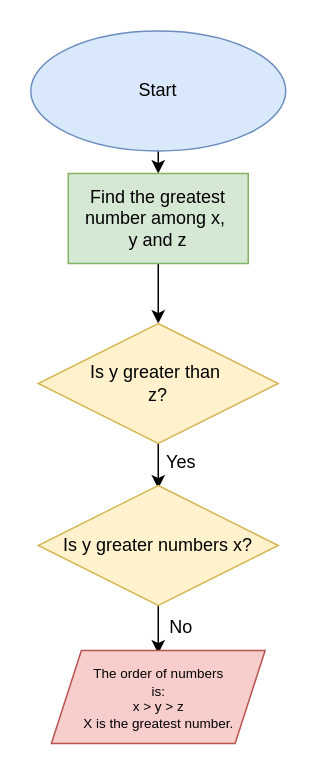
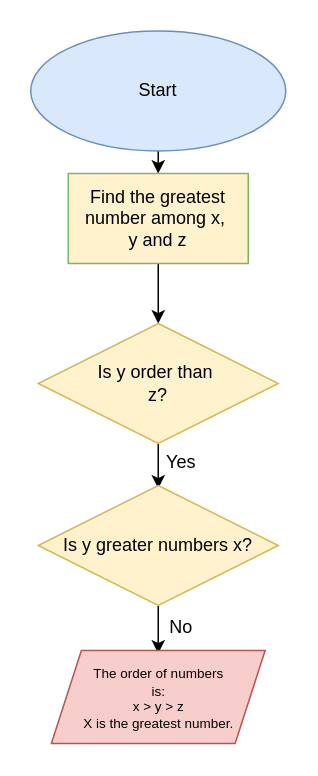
node "Find the greatest number among x, y and z": fillcolor #d5e8d4 -> #fff2cc
node "Is y greater than z?": label "Is y greater than z?" -> "Is y order than z?"
